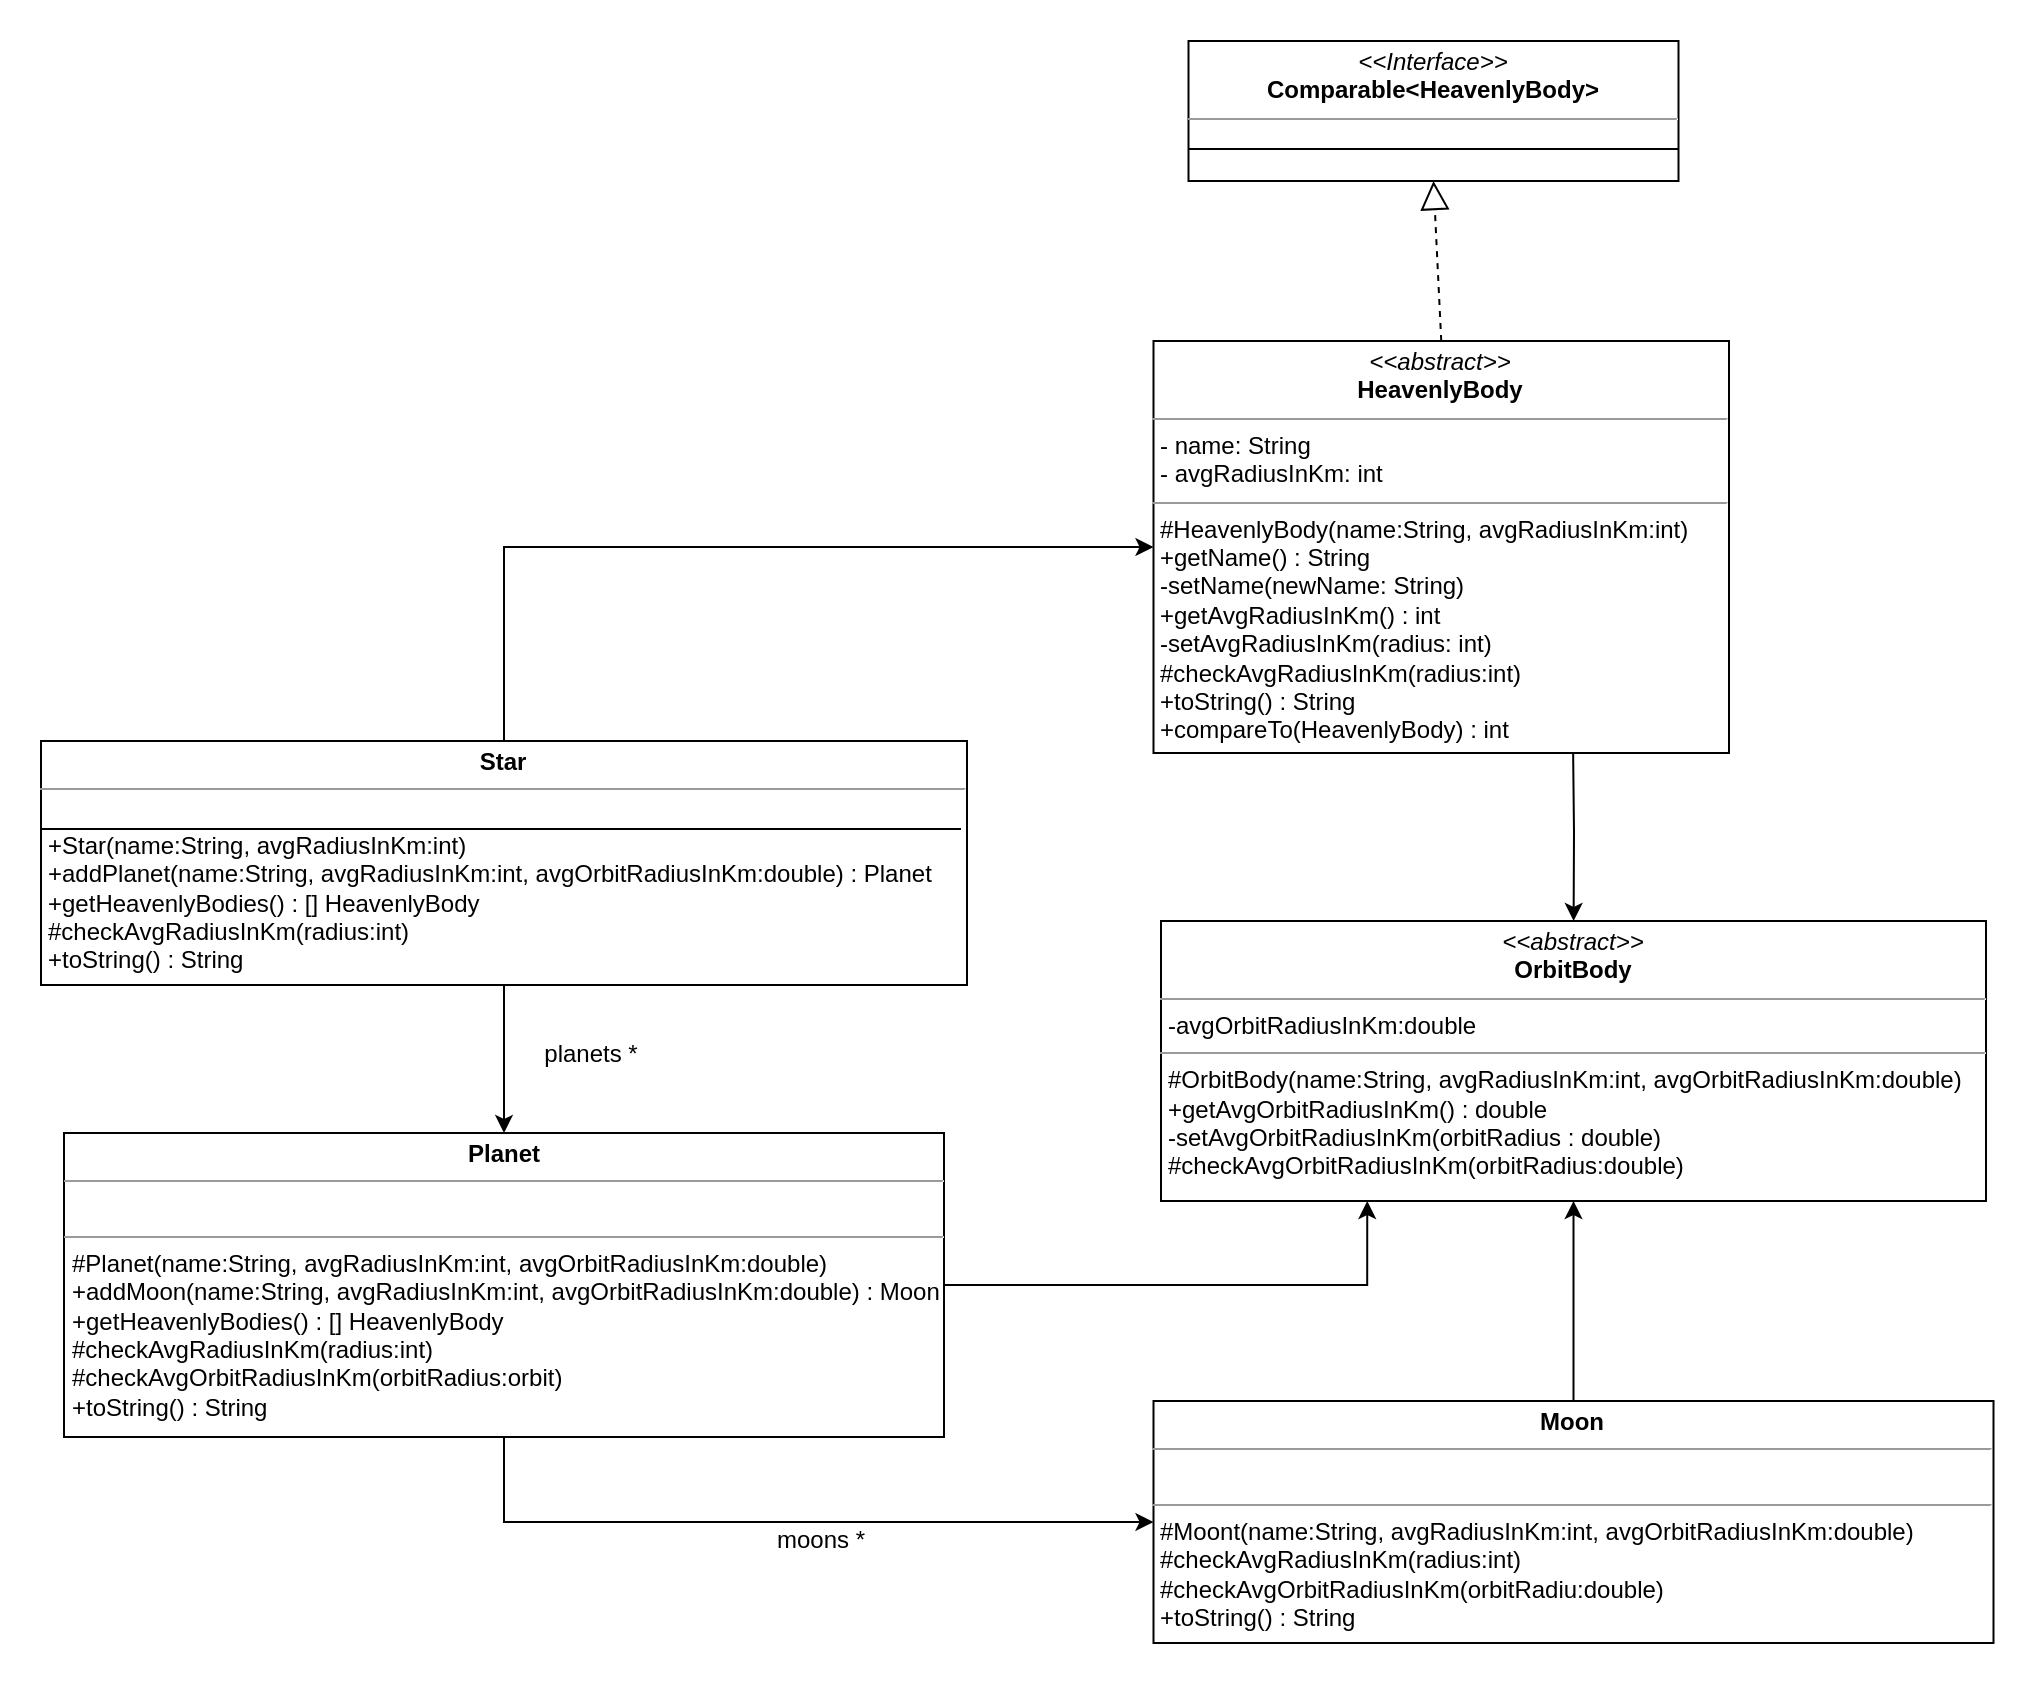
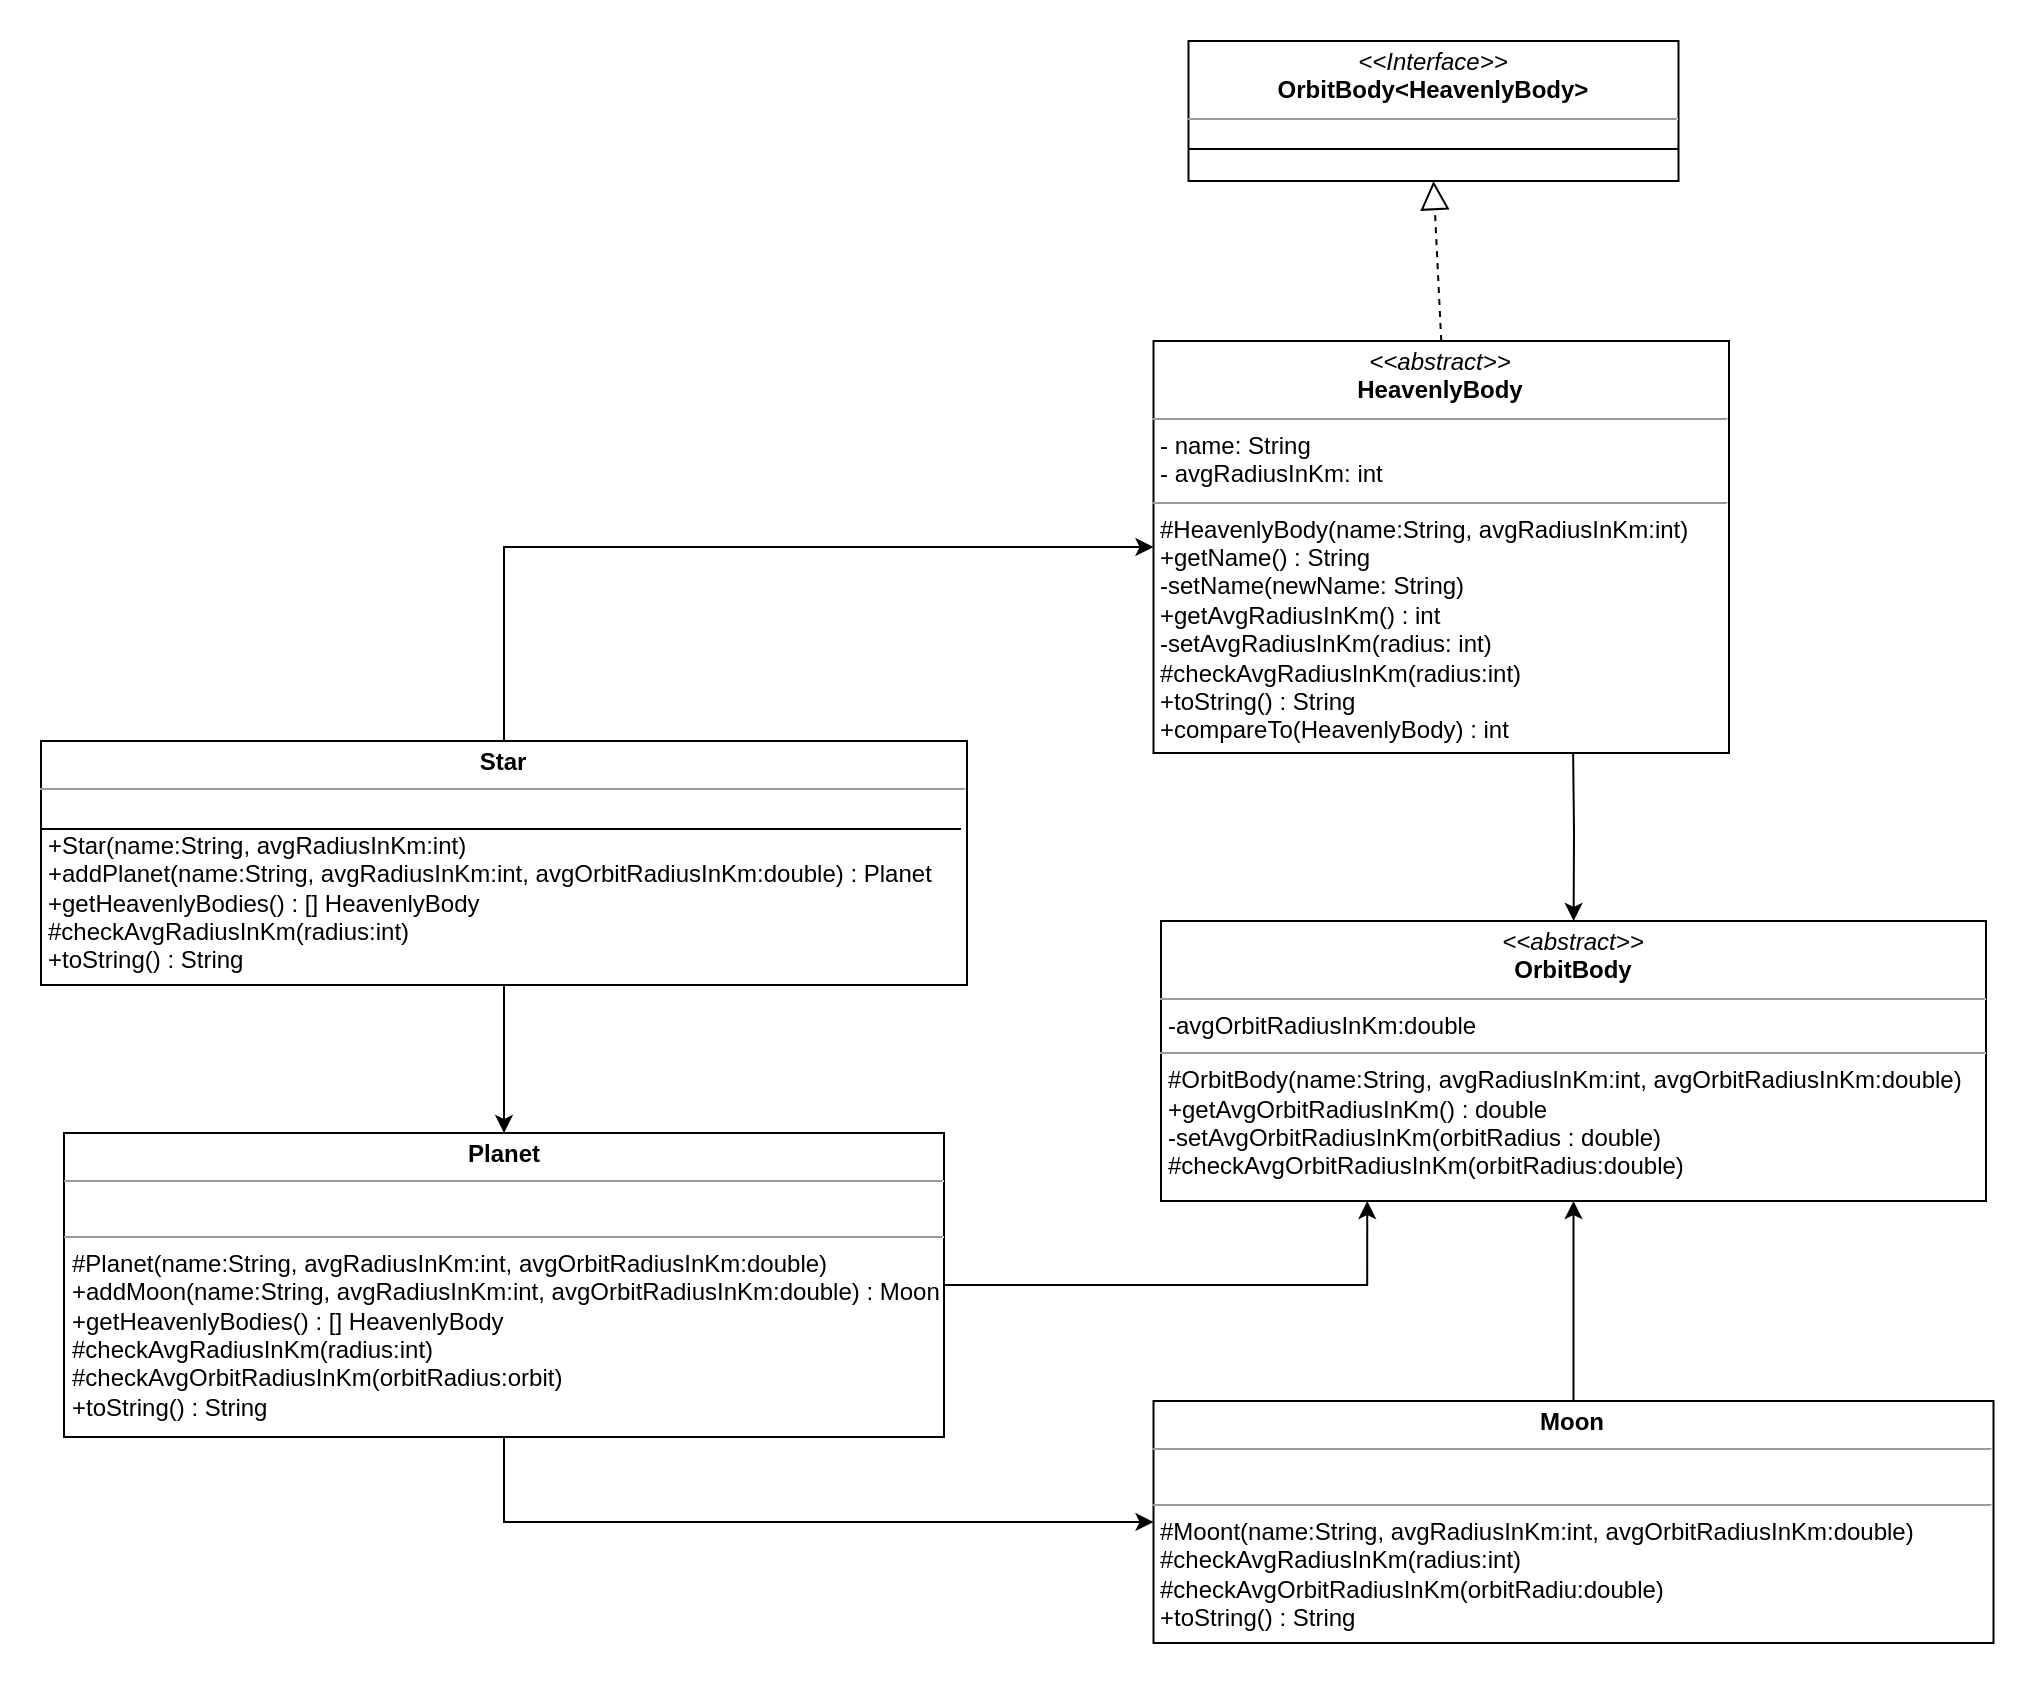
node "<<Interface>> Comparable<HeavenlyBody>": label "<<Interface>> Comparable<HeavenlyBody>" -> "<<Interface>> OrbitBody<HeavenlyBody>"
node "planets *": removed
node "moons *": removed
